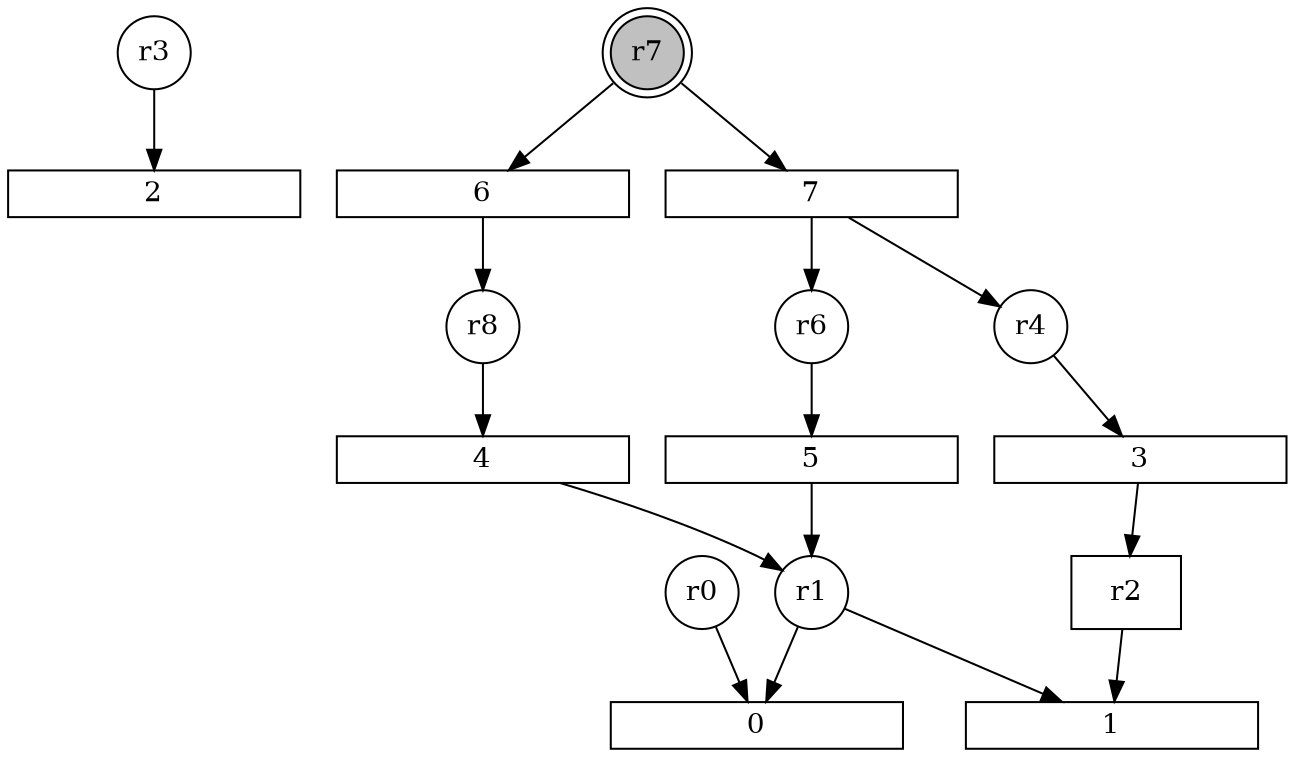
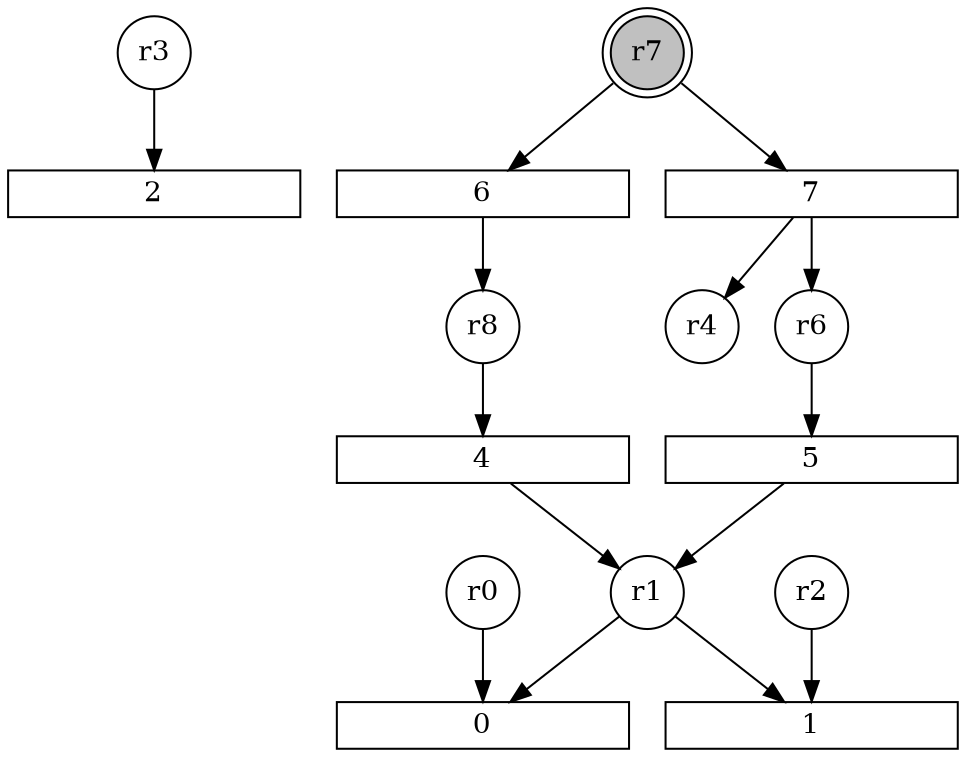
node "3": removed
node "r2": shape box -> circle
